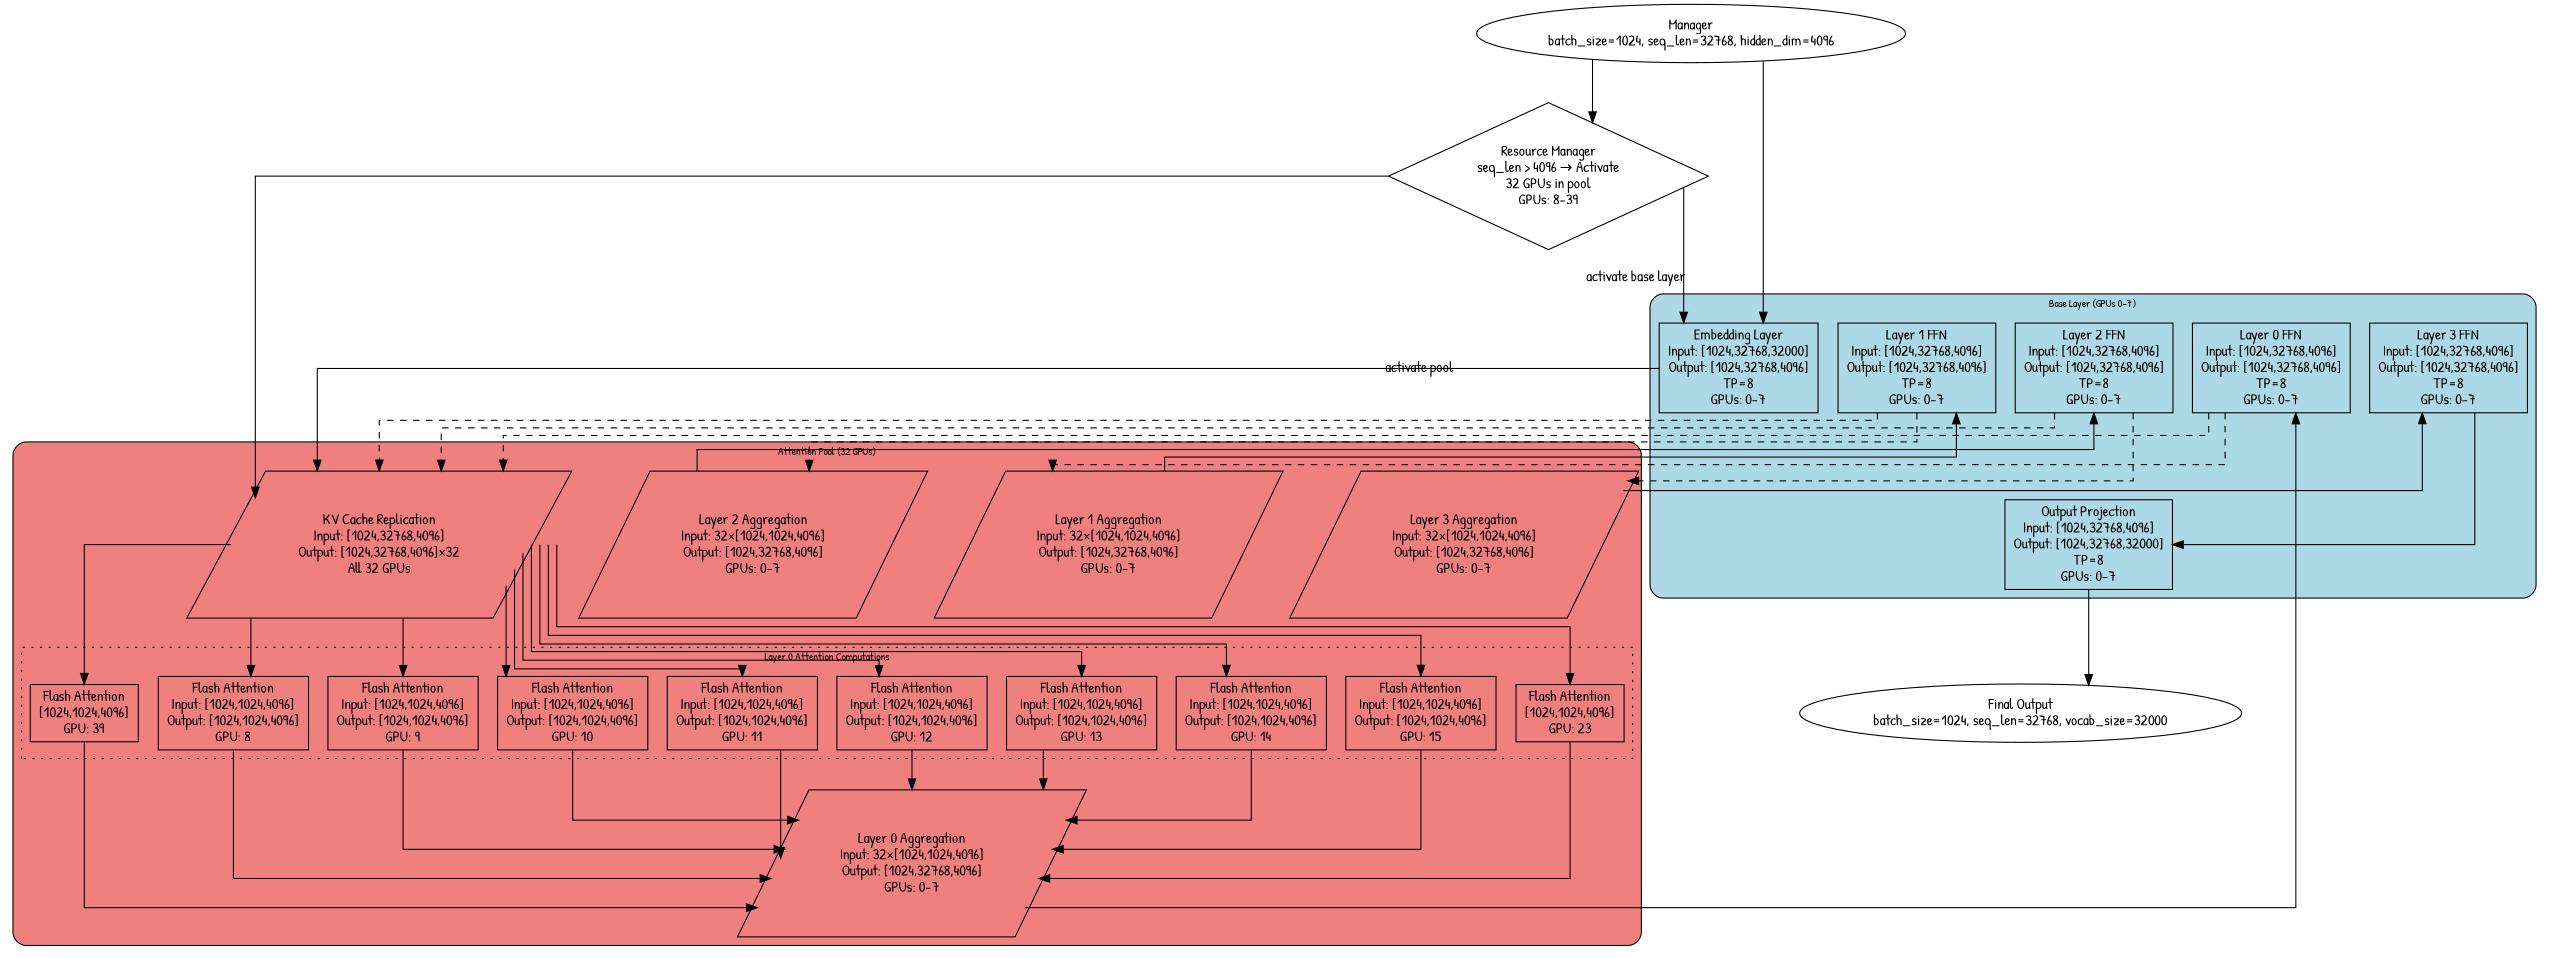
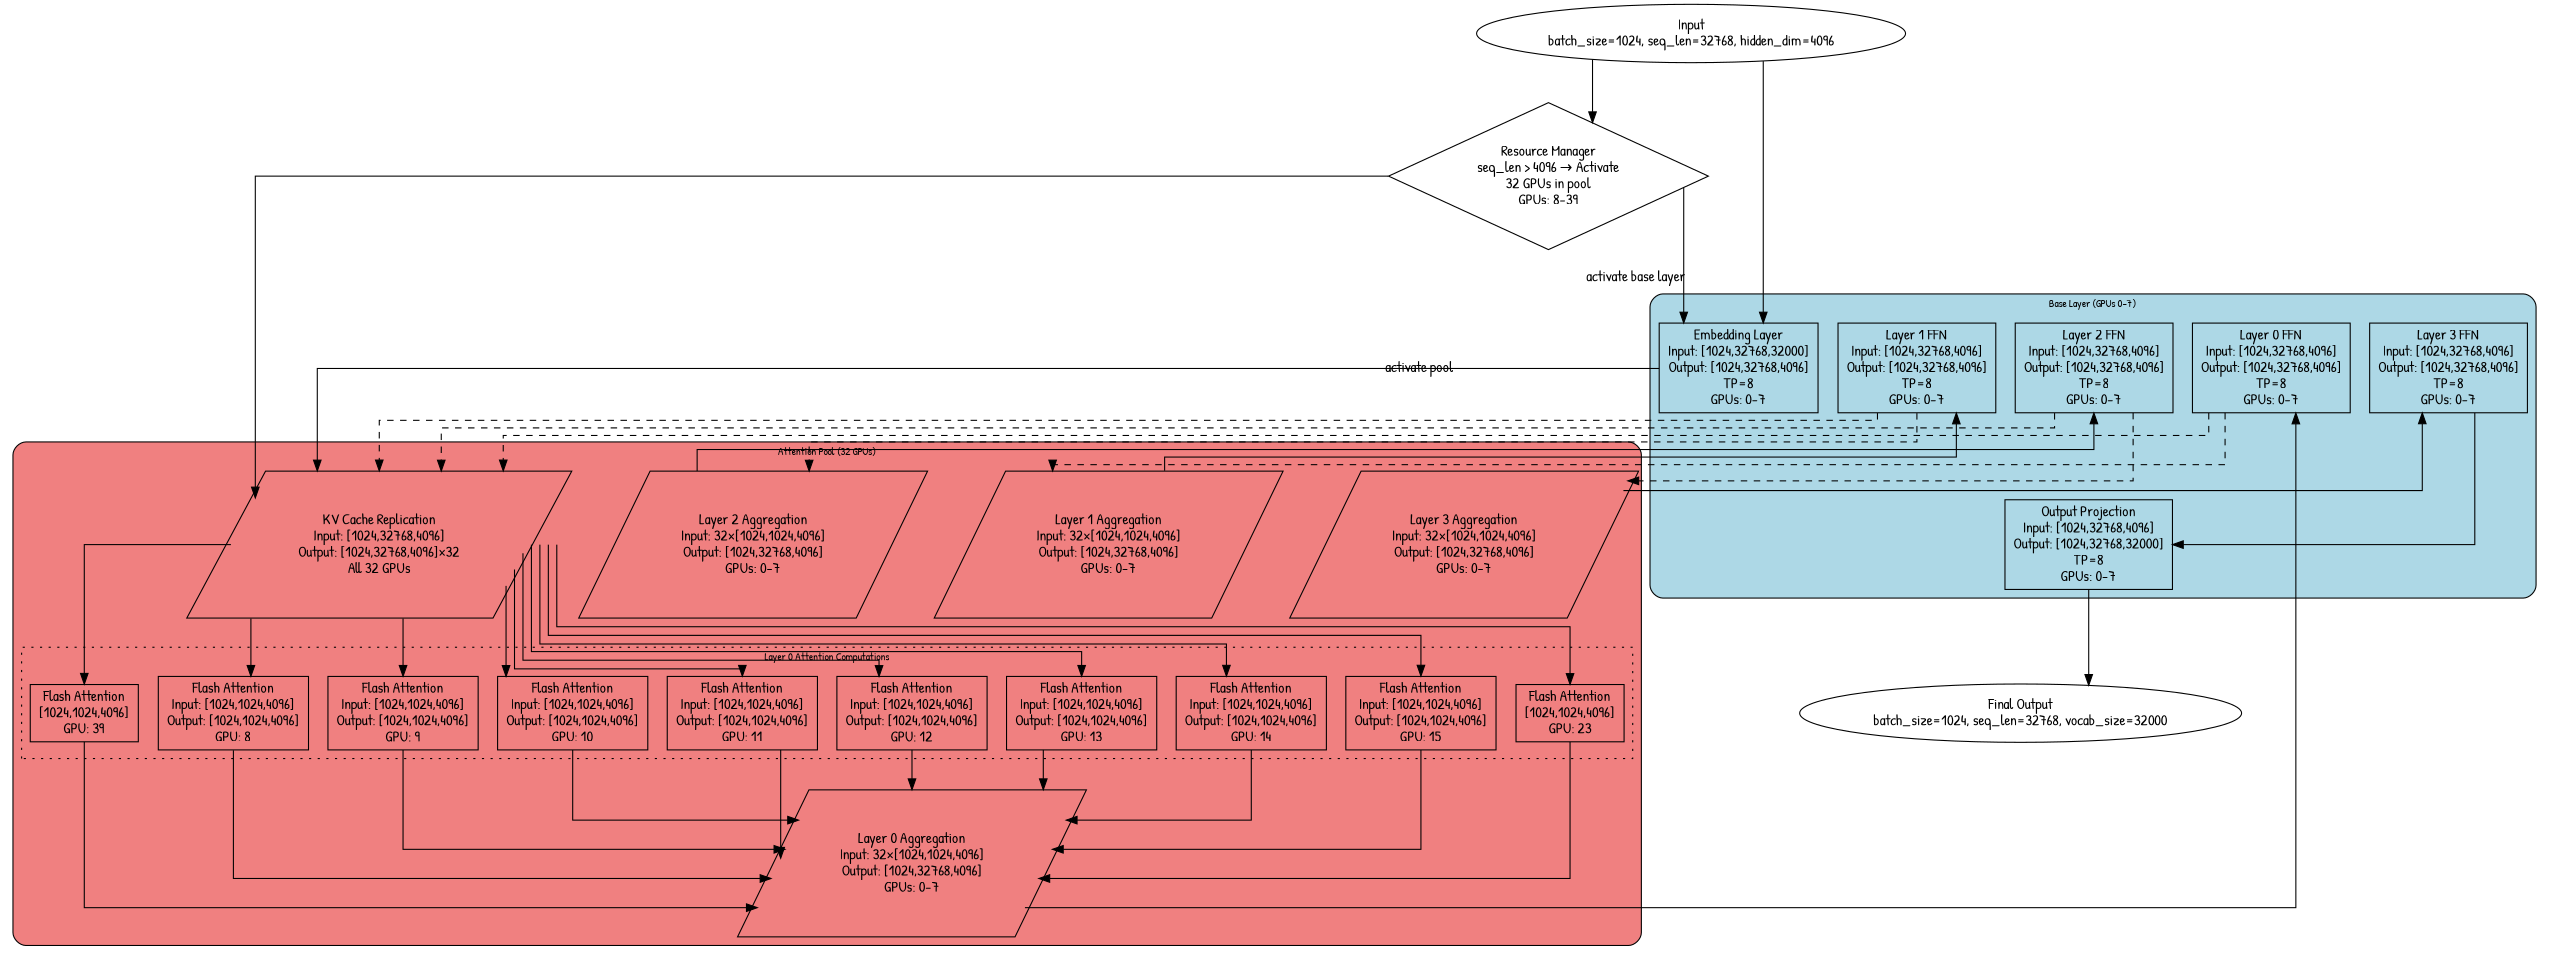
node "Manager batch_size=1024, seq_len=32768, hidden_dim=4096": label "Manager batch_size=1024, seq_len=32768, hidden_dim=4096" -> "Input batch_size=1024, seq_len=32768, hidden_dim=4096"
